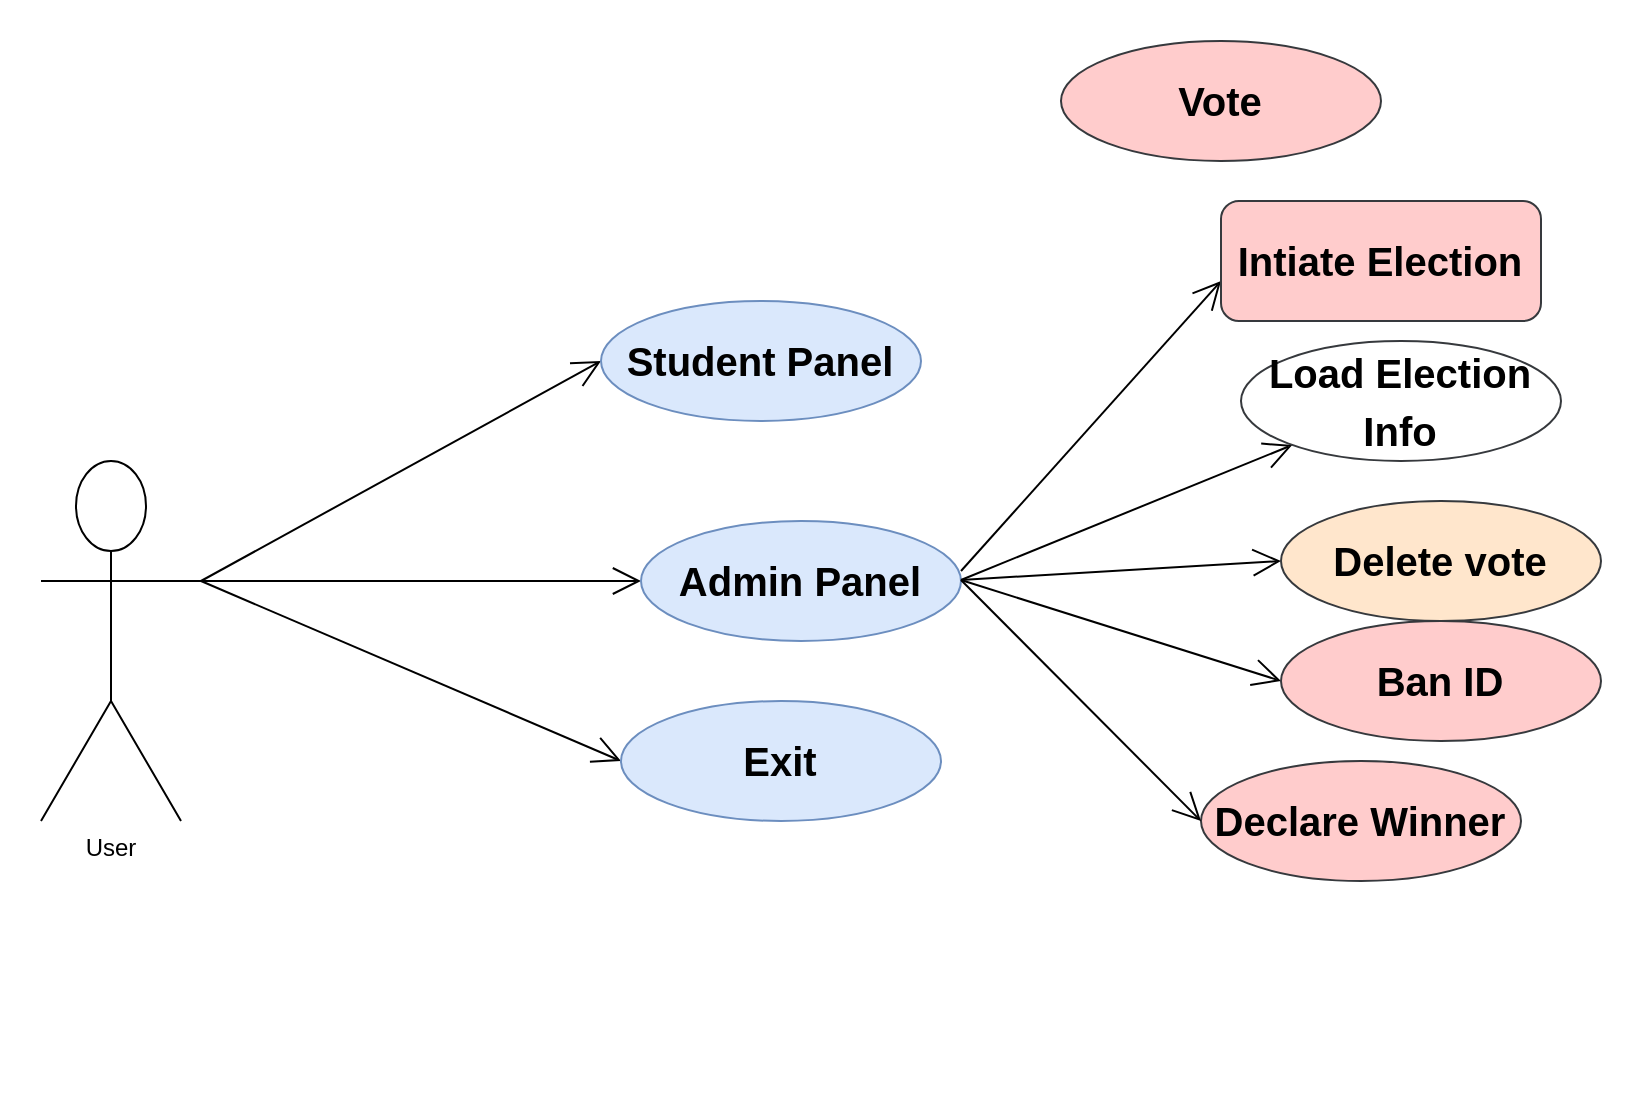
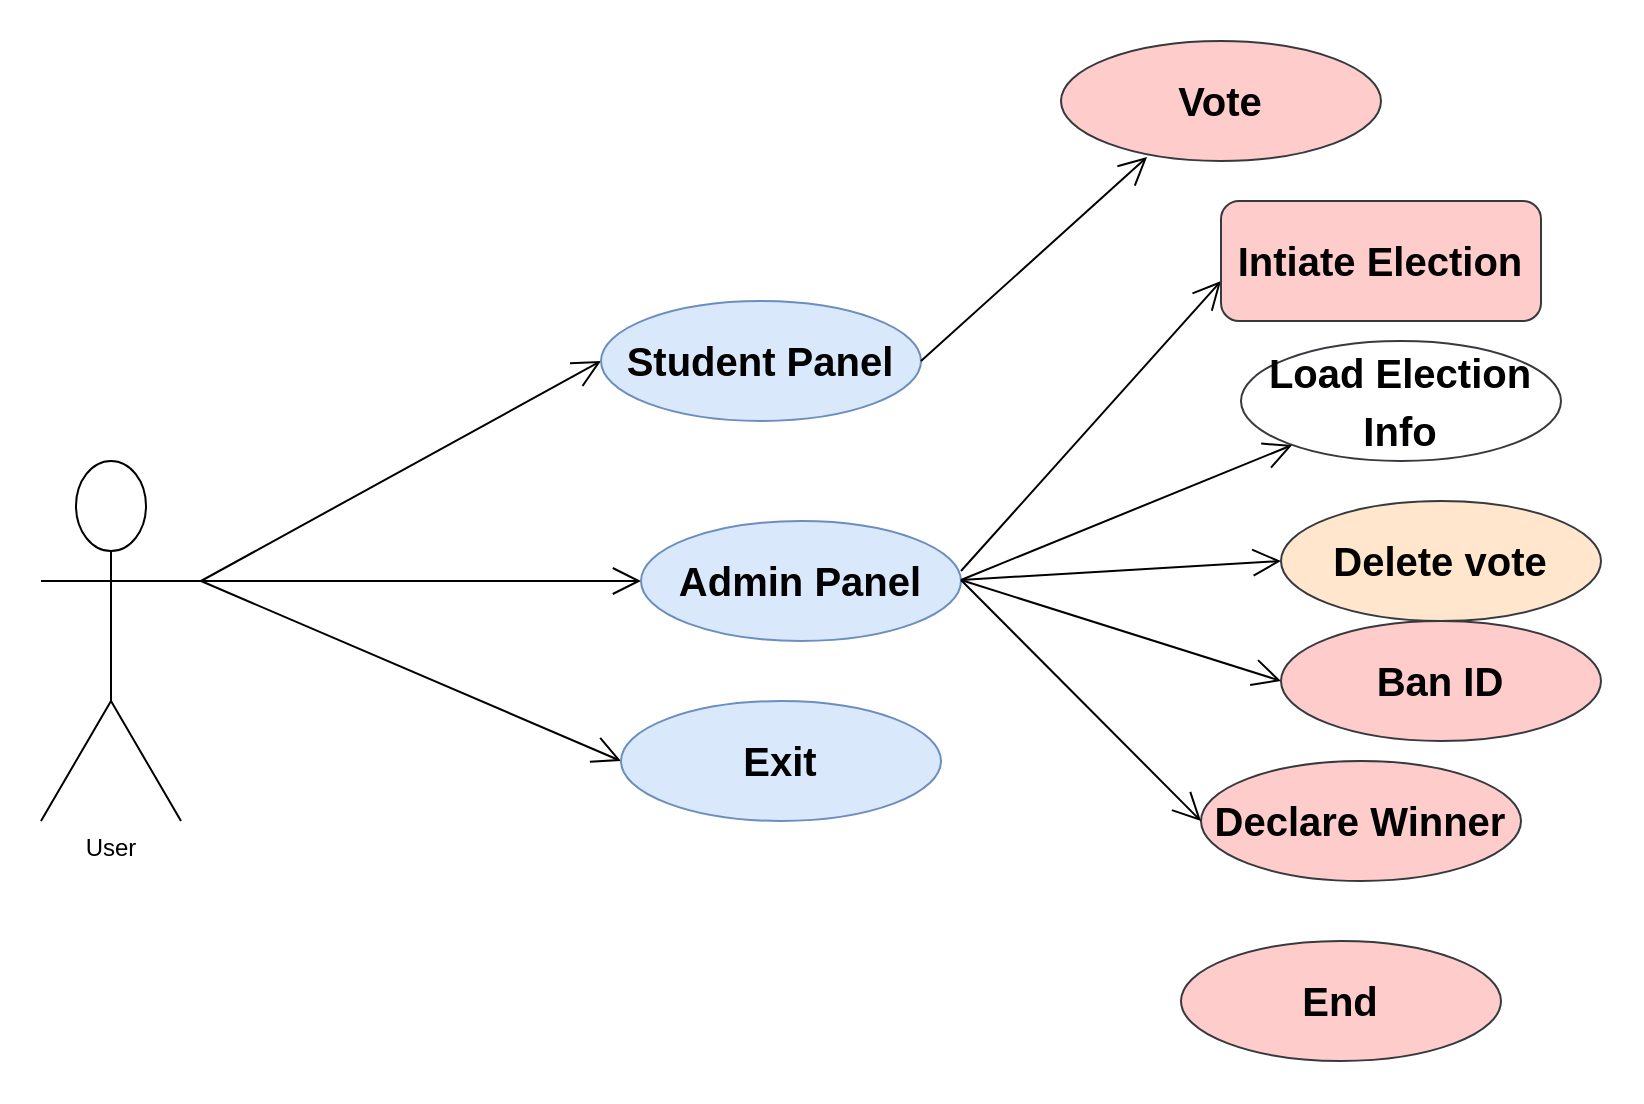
edge "Student Panel" -> "Vote": added
node "End": added
